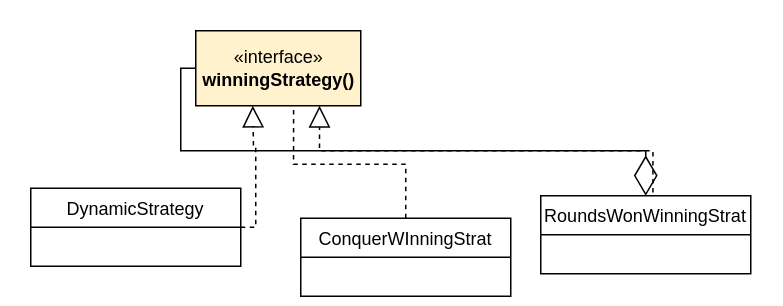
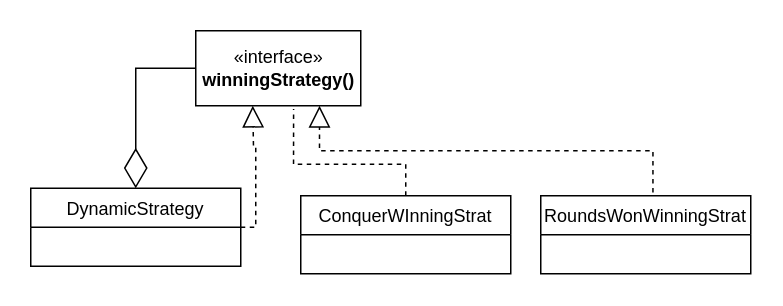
node "«interface» winningStrategy()": fillcolor #fff2cc -> #ffffff
edge "«interface» winningStrategy()" -> "RoundsWonWinningStrat": now "«interface» winningStrategy()" -> "DynamicStrategy"
node "ConquerWInningStrat": moved (406, 257) -> (406, 235)
